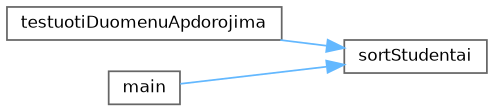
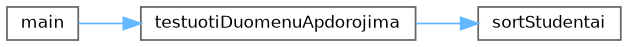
edge "main" -> "sortStudentai": now "main" -> "testuotiDuomenuApdorojima"
